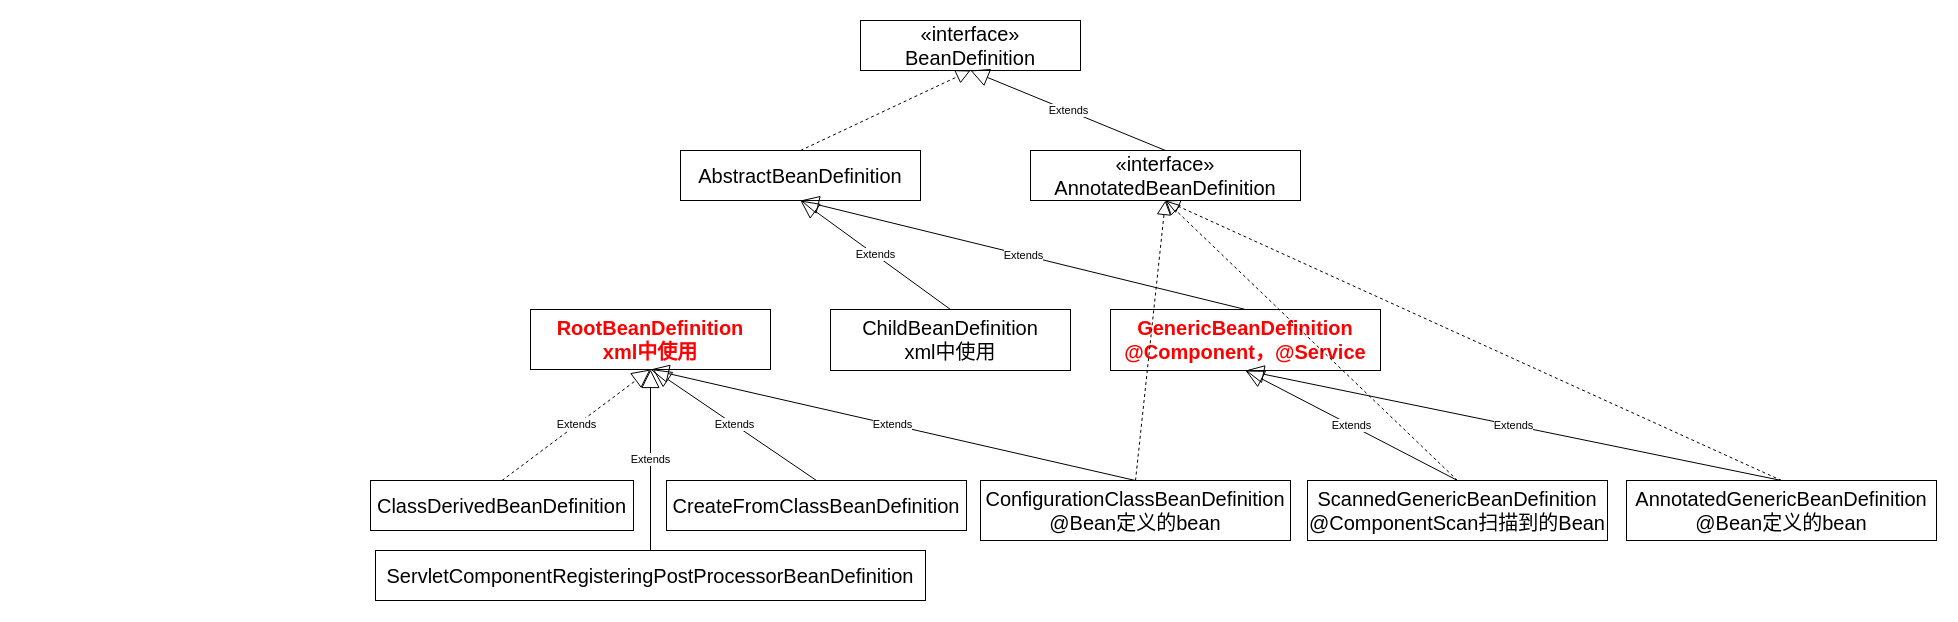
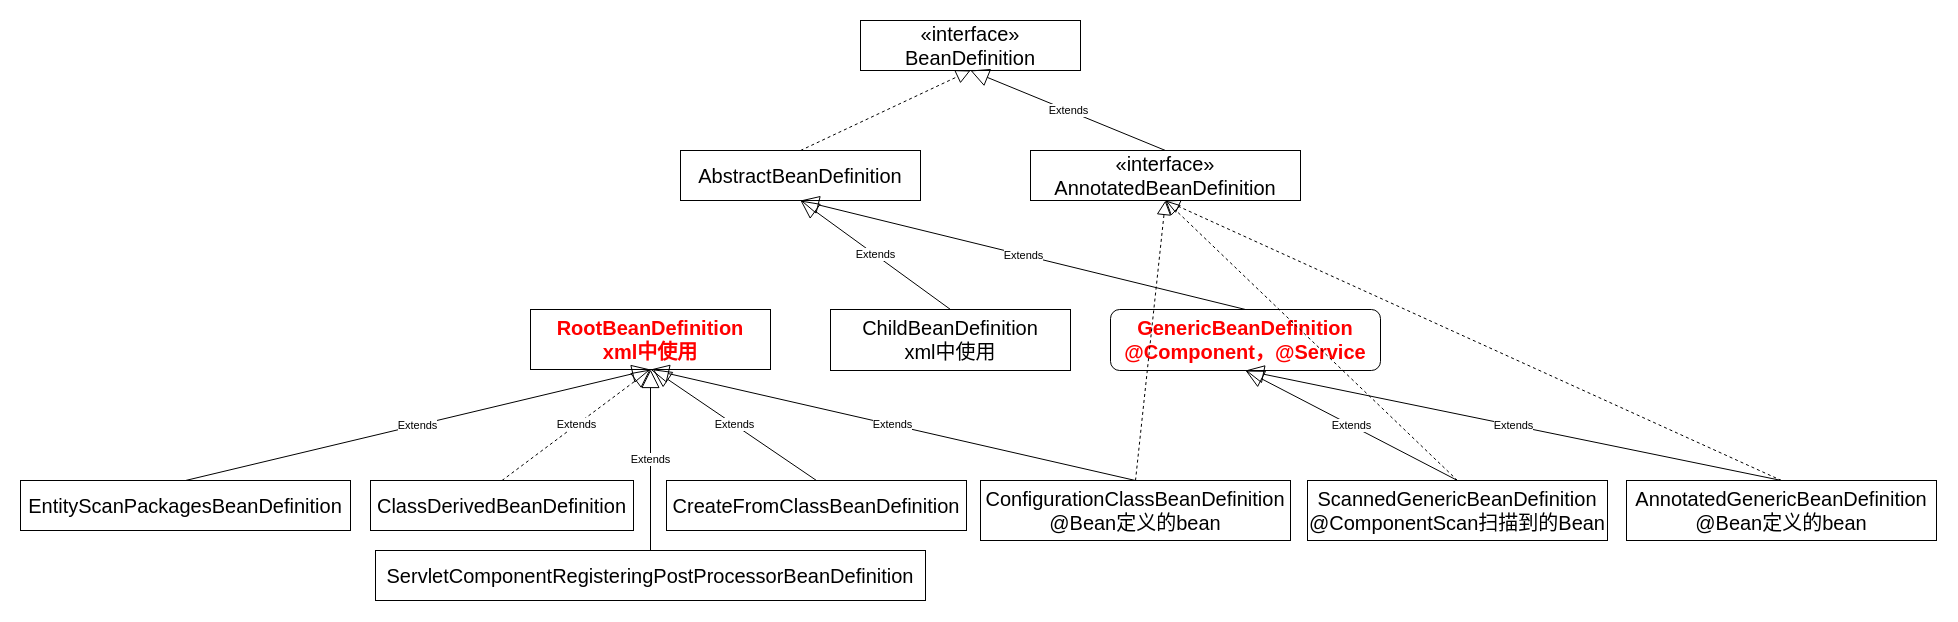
node "GenericBeanDefinition @Component，@Service": shape rectangle -> rounded rectangle
edge "EntityScanPackagesBeanDefinition" -> "RootBeanDefinition xml中使用": added, label "Extends"
node "EntityScanPackagesBeanDefinition": added
